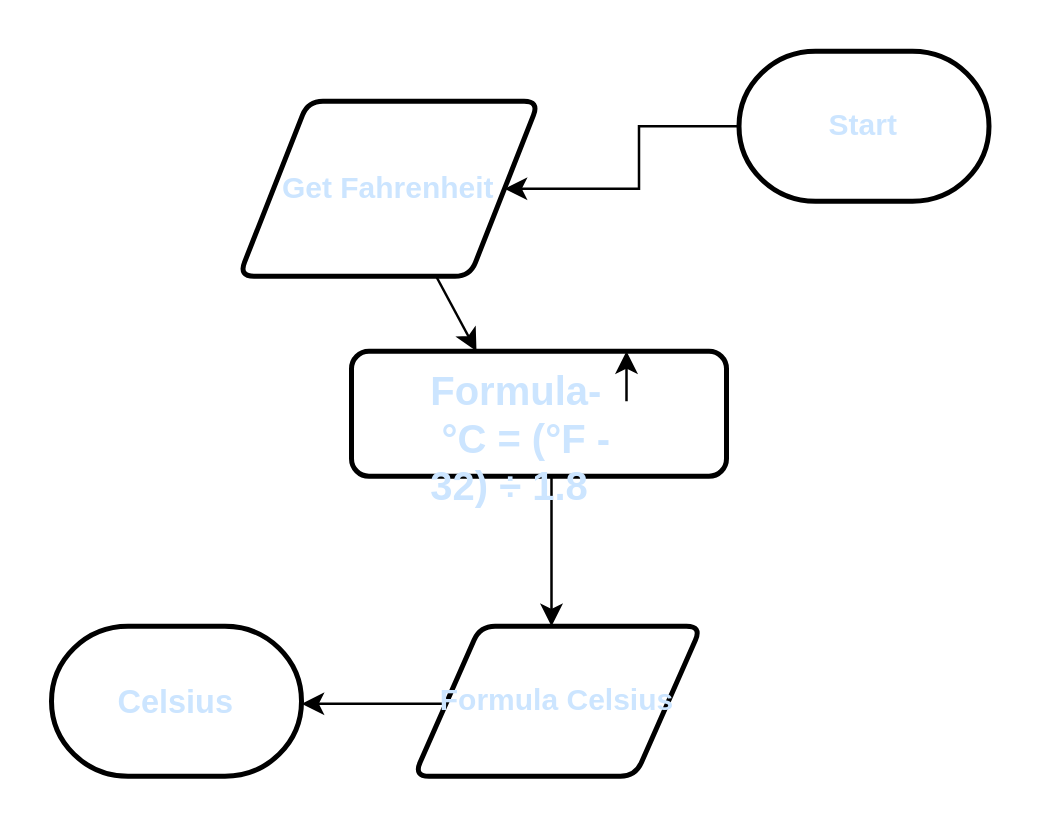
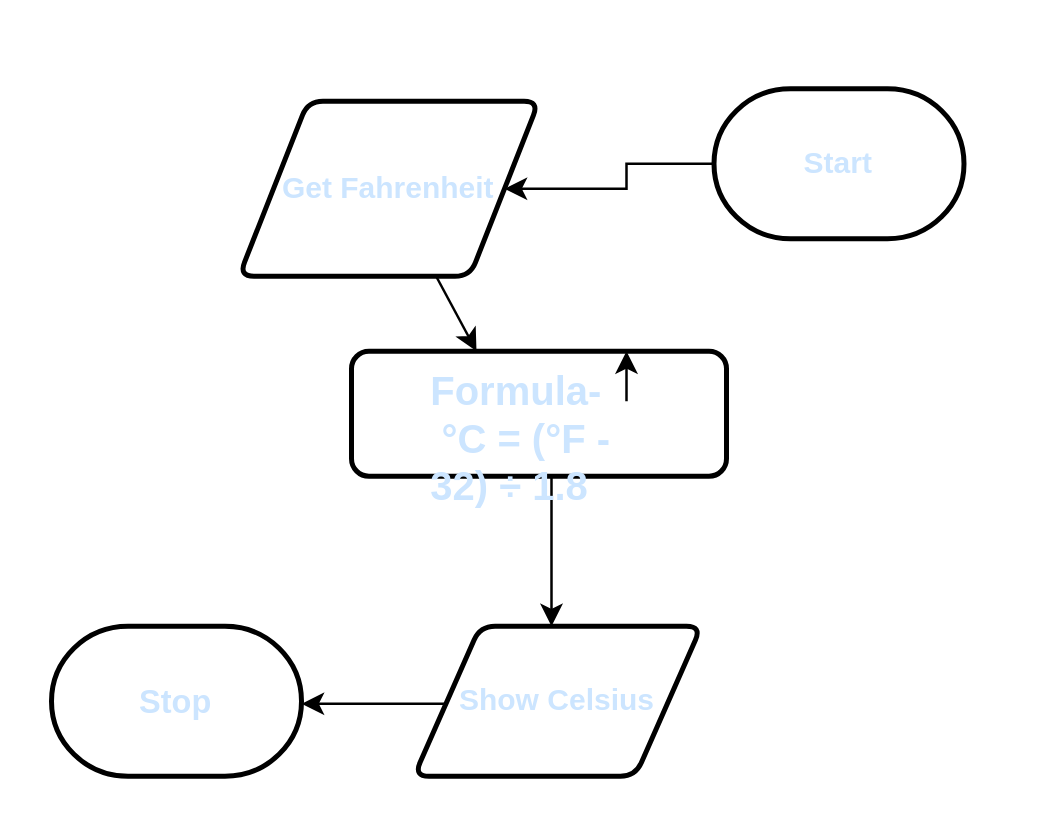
node "Start": moved (864, 126) -> (839, 164)
node "Celsius": label "Celsius" -> "Stop"
node "Formula Celsius": label "Formula Celsius" -> "Show Celsius"
